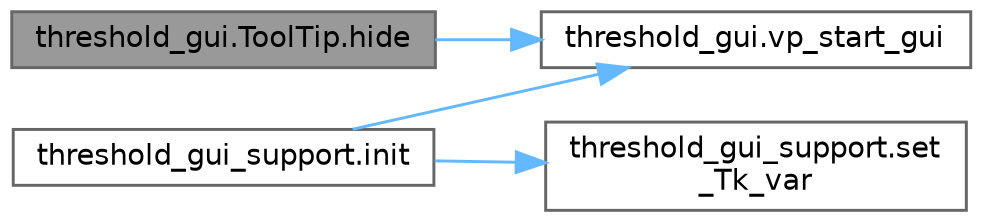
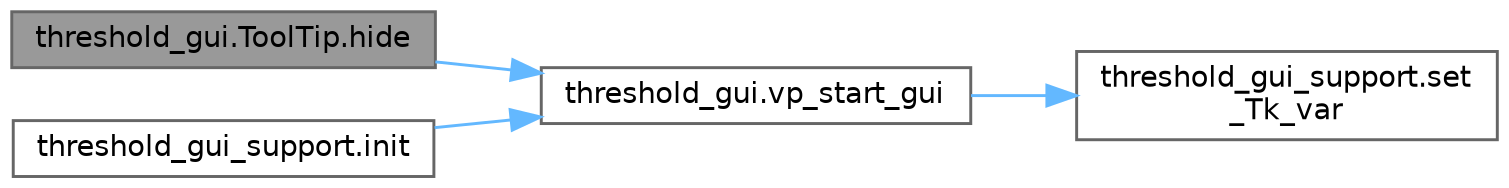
edge "threshold_gui_support.init" -> "threshold_gui_support.set _Tk_var": now "threshold_gui.vp_start_gui" -> "threshold_gui_support.set _Tk_var"
